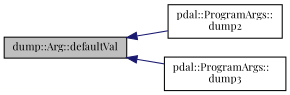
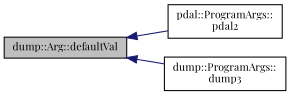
node "pdal::ProgramArgs:: dump2": label "pdal::ProgramArgs:: dump2" -> "pdal::ProgramArgs:: pdal2"
node "pdal::ProgramArgs:: dump3": label "pdal::ProgramArgs:: dump3" -> "dump::ProgramArgs:: dump3"
